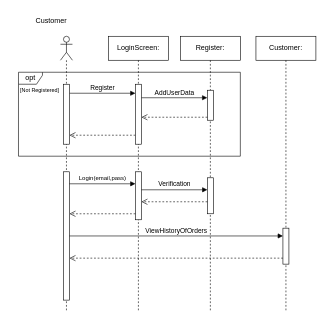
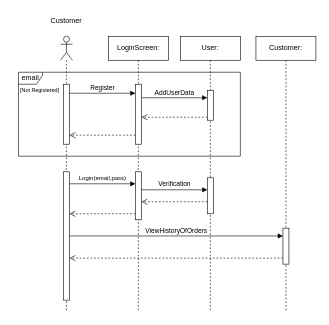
node "Customer": moved (51, 21) -> (66, 21)
node "Register:": label "Register:" -> "User:"
node "opt": label "opt" -> "email"
